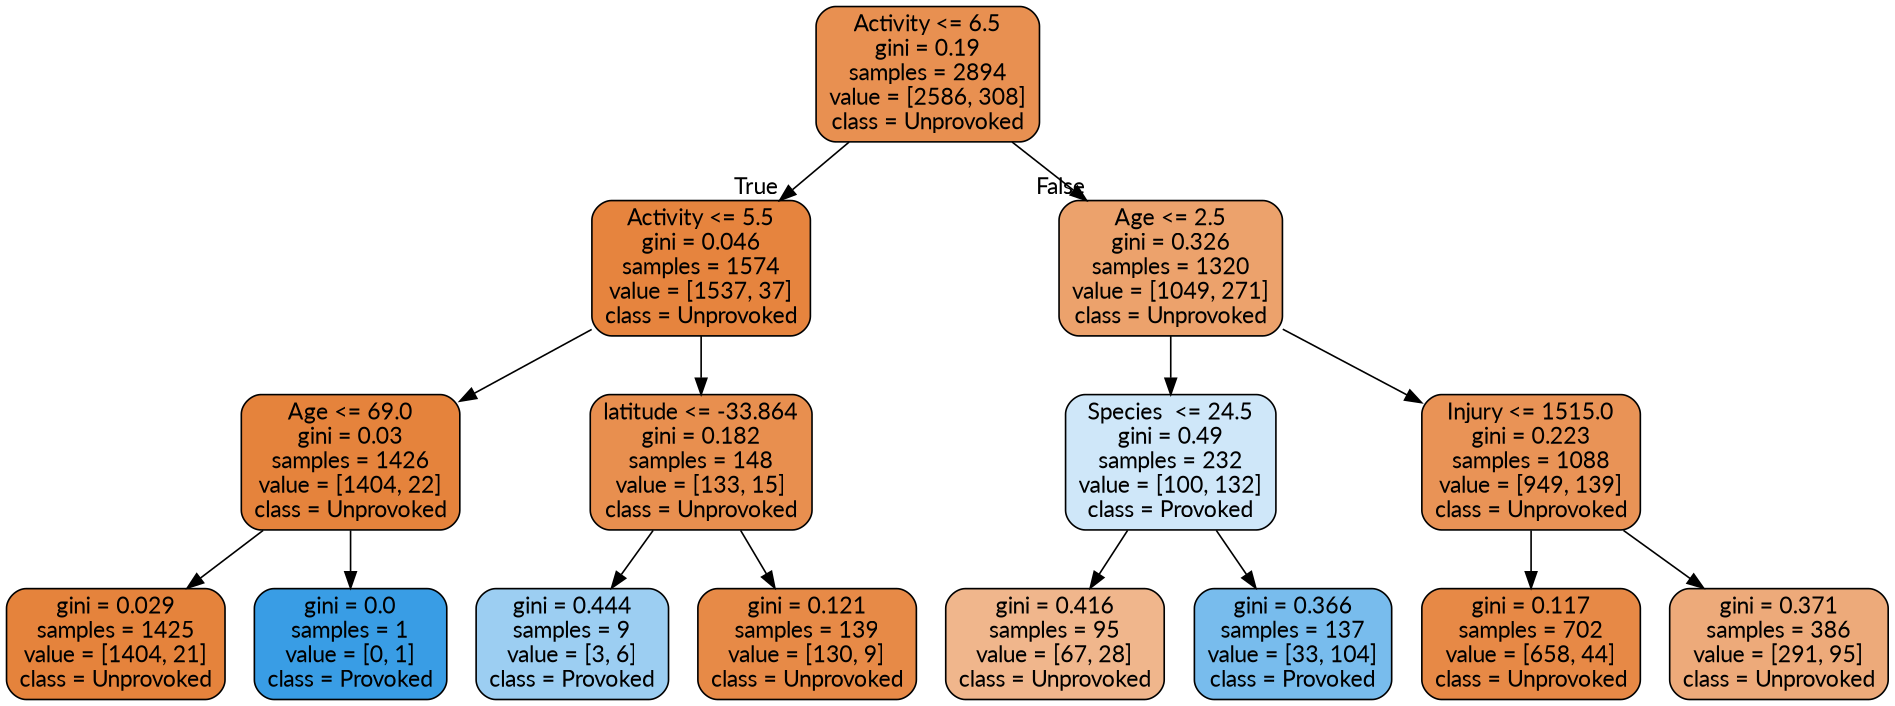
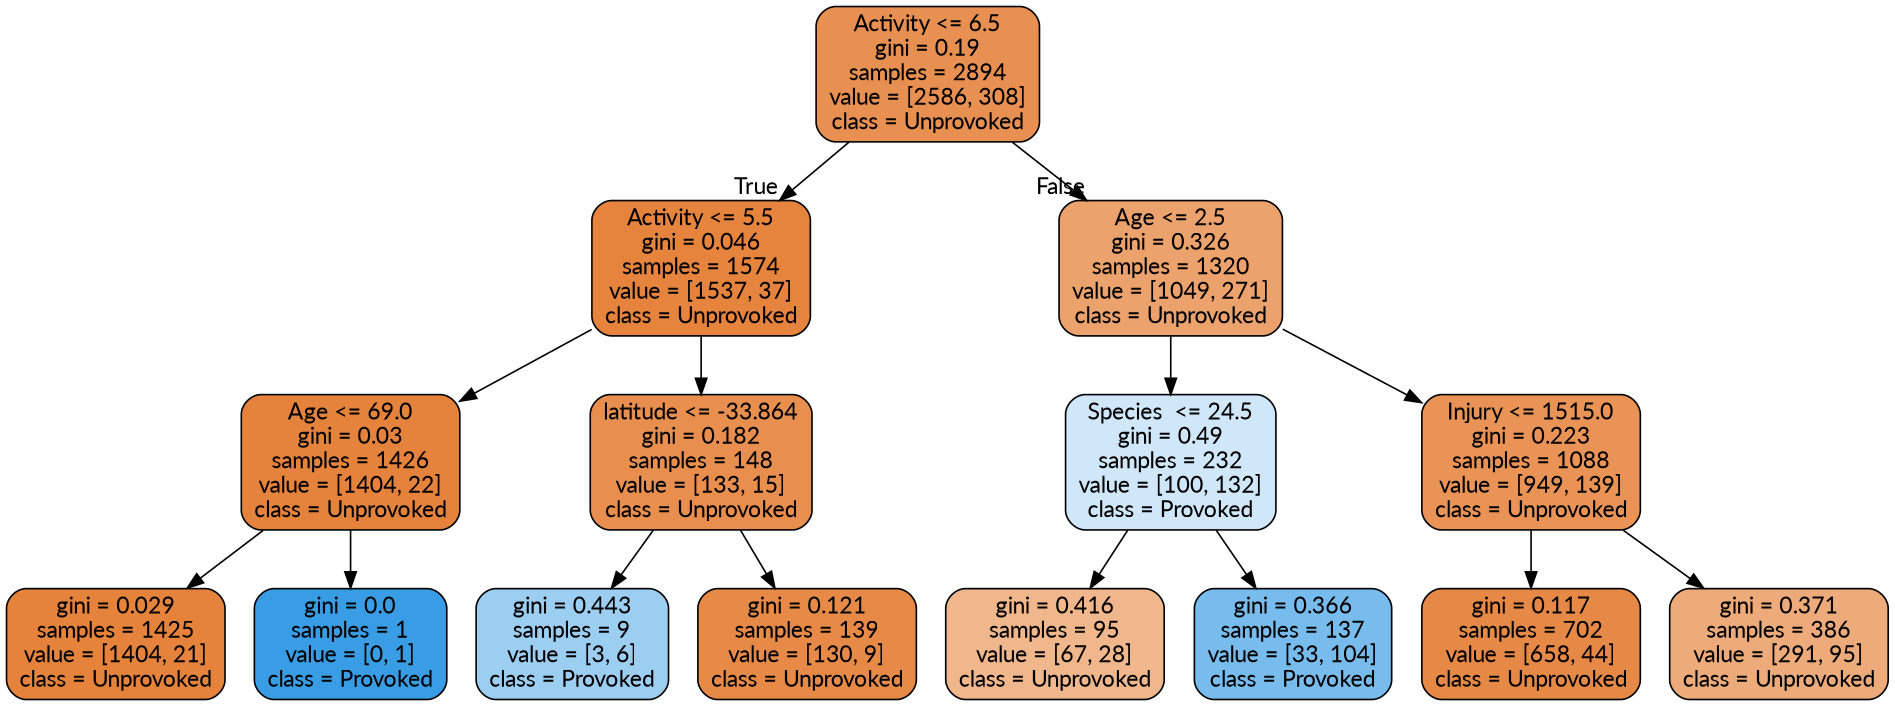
node "gini = 0.444 samples = 9 value = [3, 6] class = Provoked": label "gini = 0.444 samples = 9 value = [3, 6] class = Provoked" -> "gini = 0.443 samples = 9 value = [3, 6] class = Provoked"
